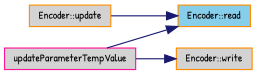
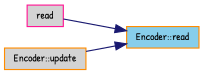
node "updateParameterTempValue": label "updateParameterTempValue" -> "read"
node "Encoder::write": removed
